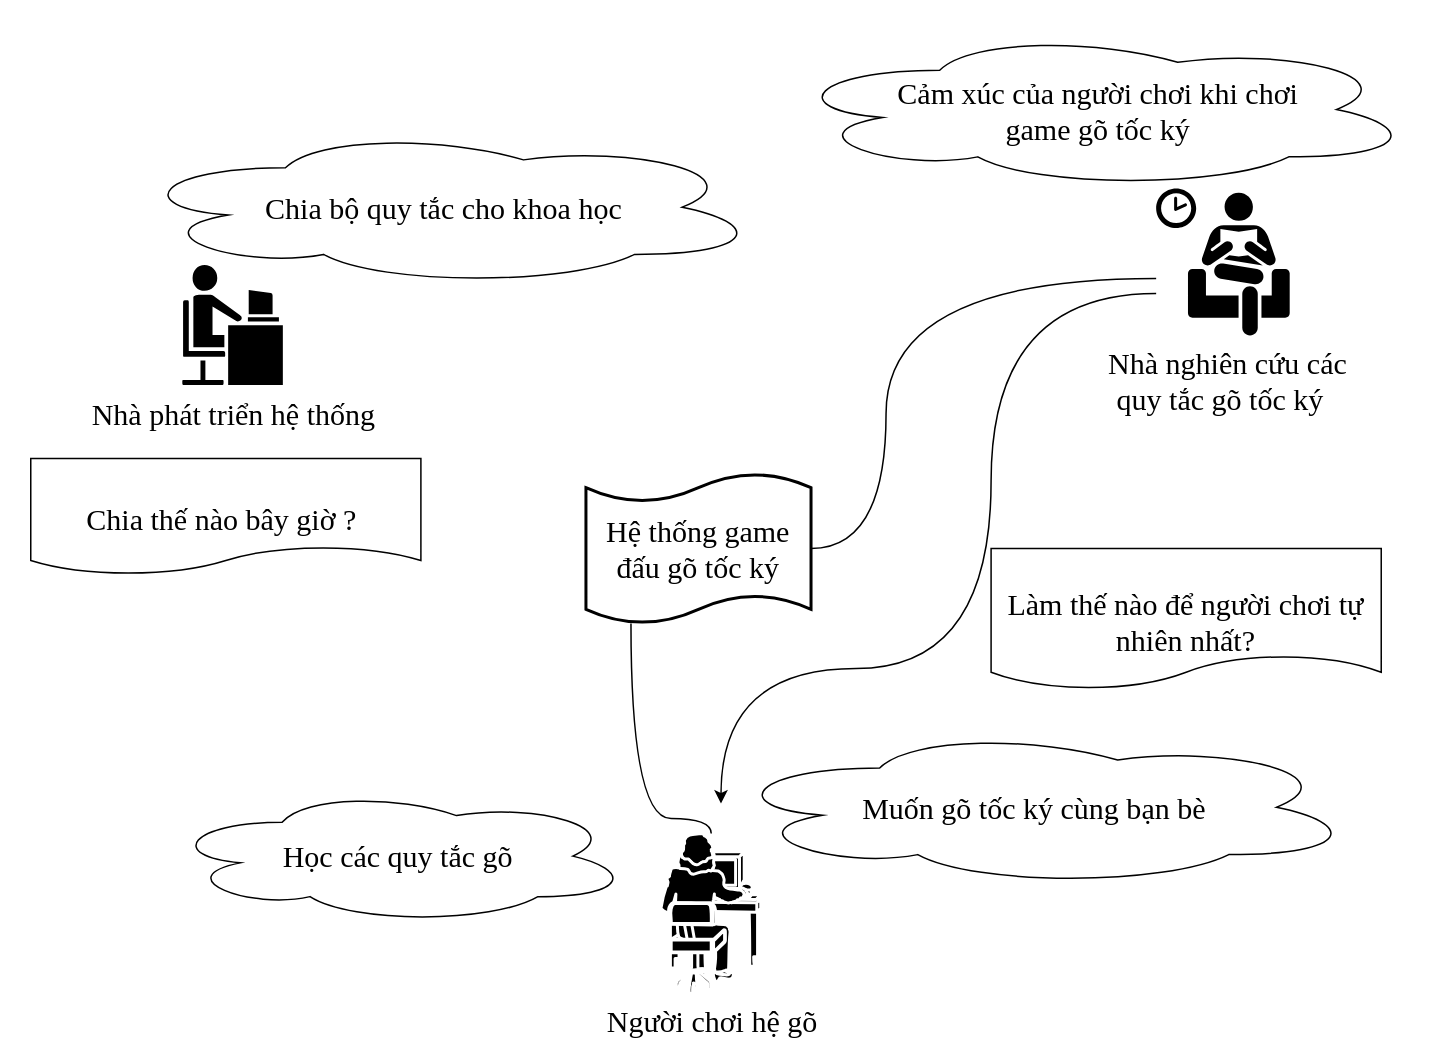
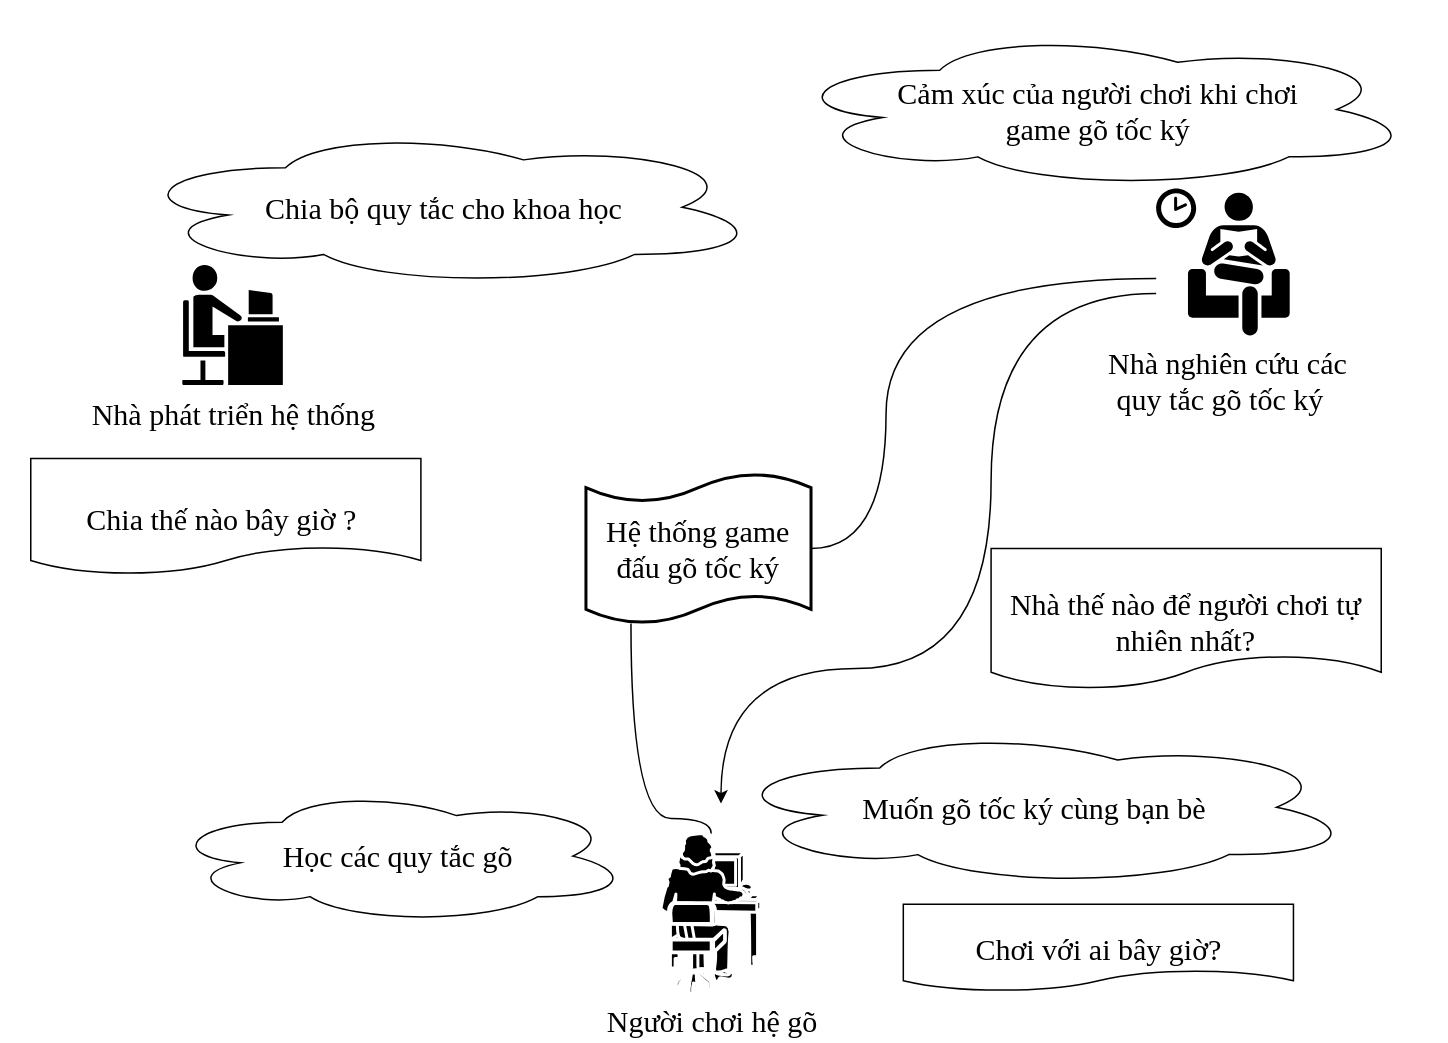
node "Làm thế nào để người chơi tự nhiên nhất?": label "Làm thế nào để người chơi tự nhiên nhất?" -> "Nhà thế nào để người chơi tự nhiên nhất?"
node "Chơi với ai bây giờ?": added
